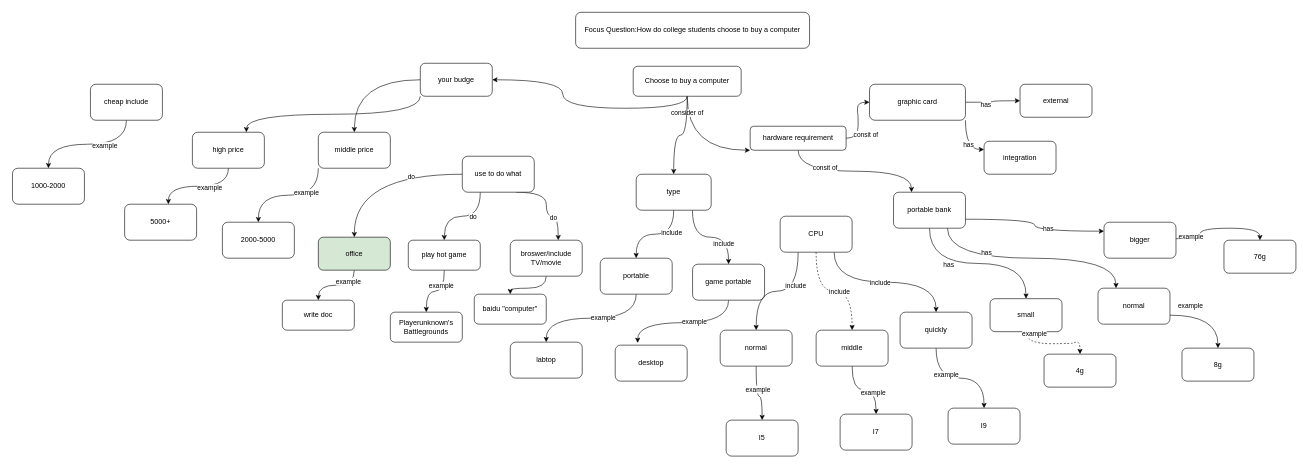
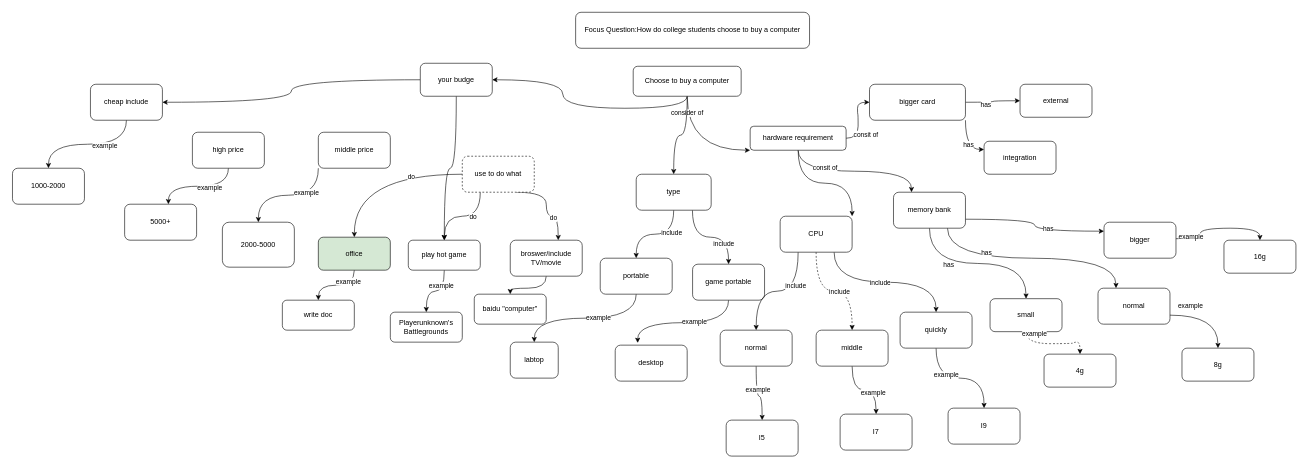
edge "your budge" -> "cheap include": added
edge "your budge" -> "middle price": now "your budge" -> "play hot game"
node "graphic card": label "graphic card" -> "bigger card"
edge "your budge" -> "high price": removed
node "use to do what": style solid -> dashed
edge "hardware requirement" -> "CPU": added
node "portable bank": label "portable bank" -> "memory bank"
node "2000-5000": size 72x36 -> 72x45
node "76g": label "76g" -> "16g"
node "labtop": size 72x36 -> 48x36
